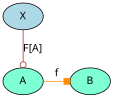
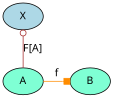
edge "X" -> "A": reversed
